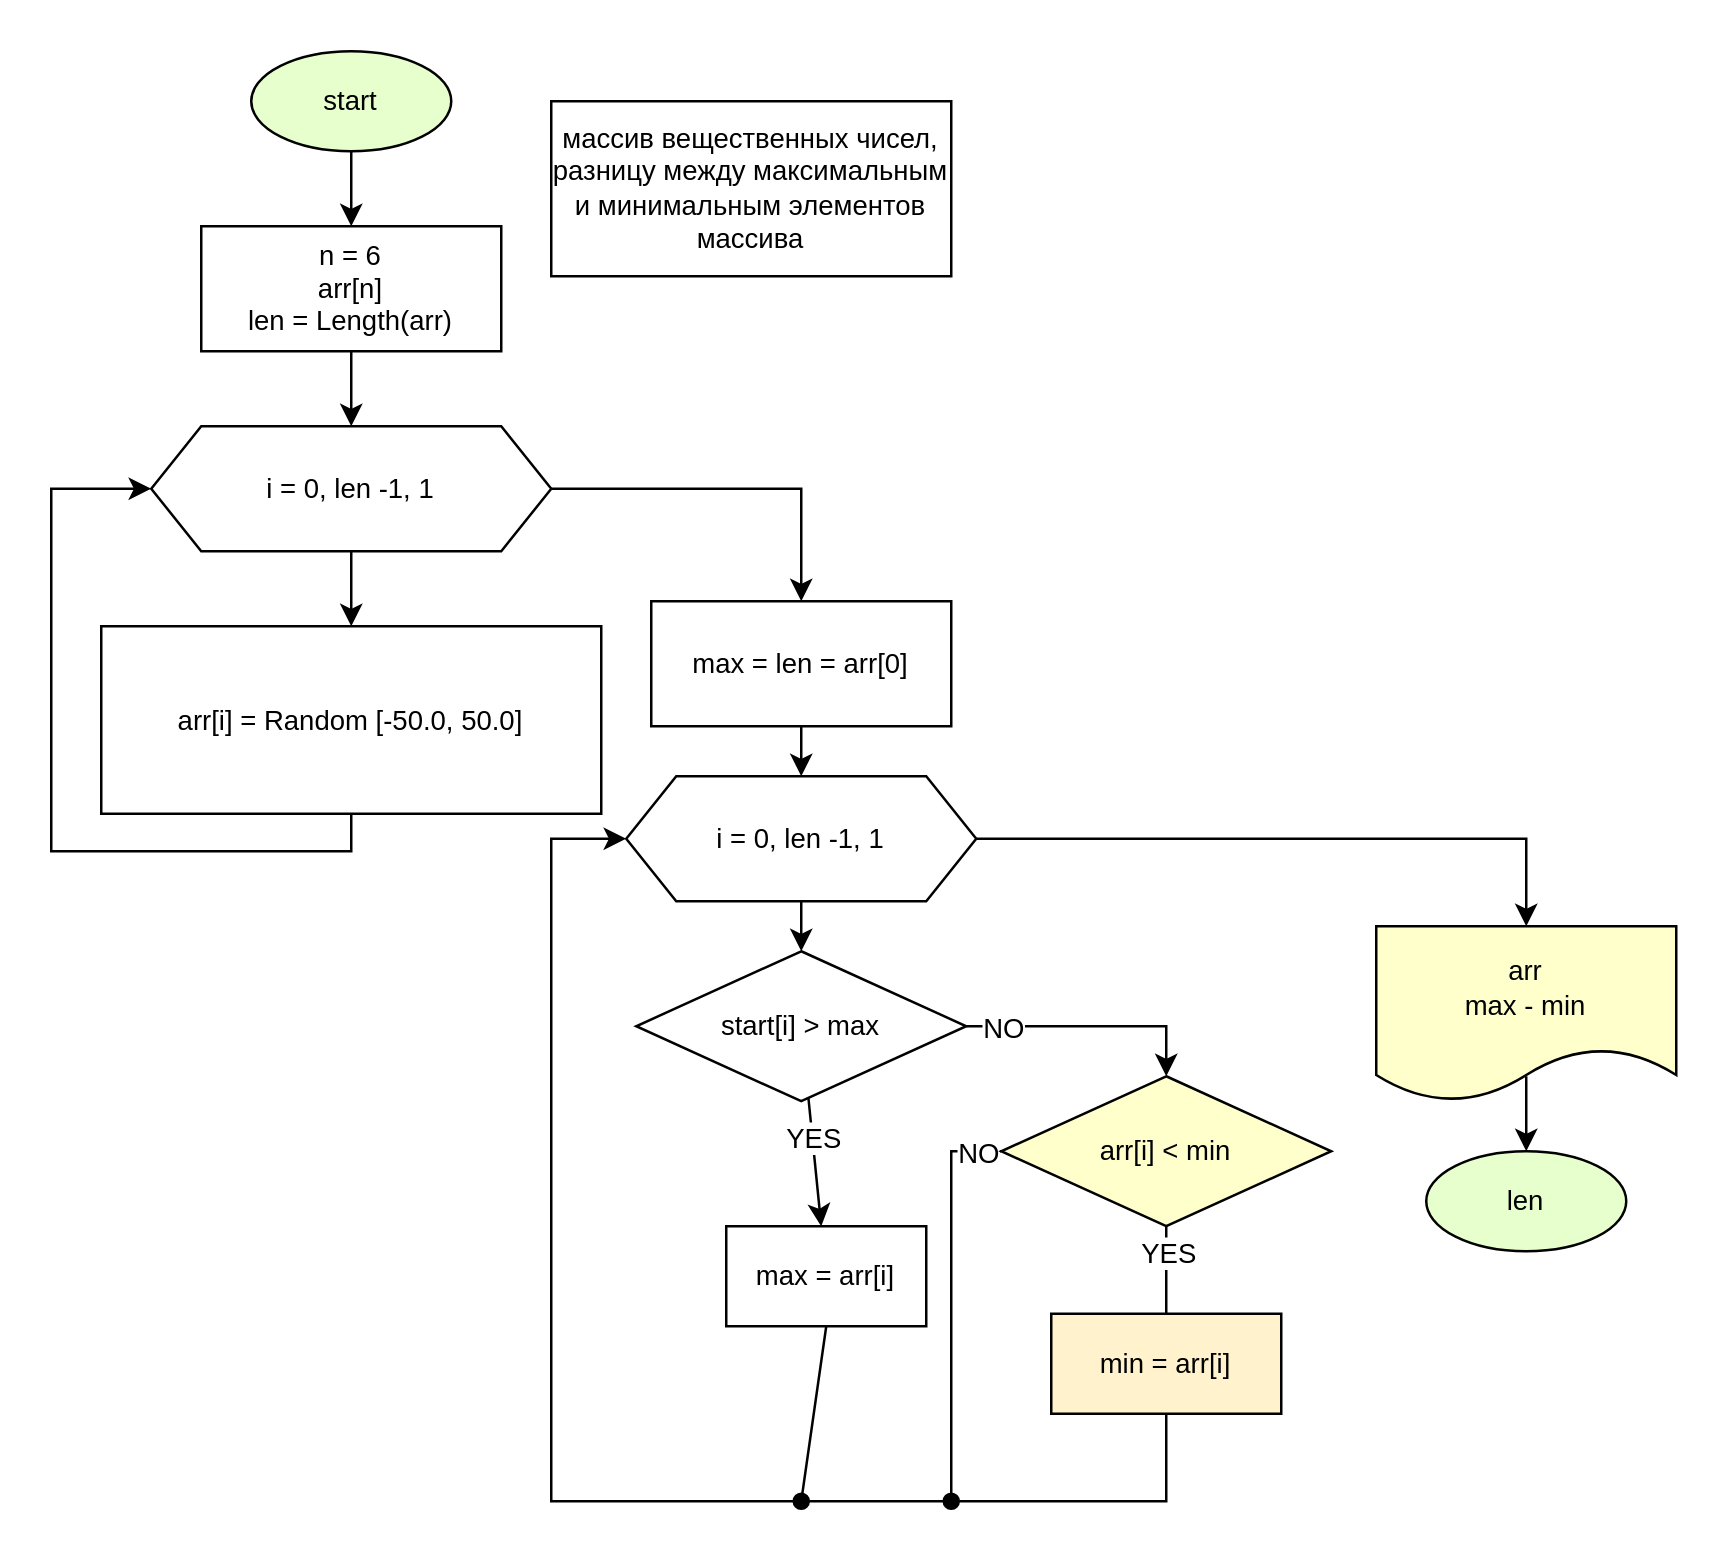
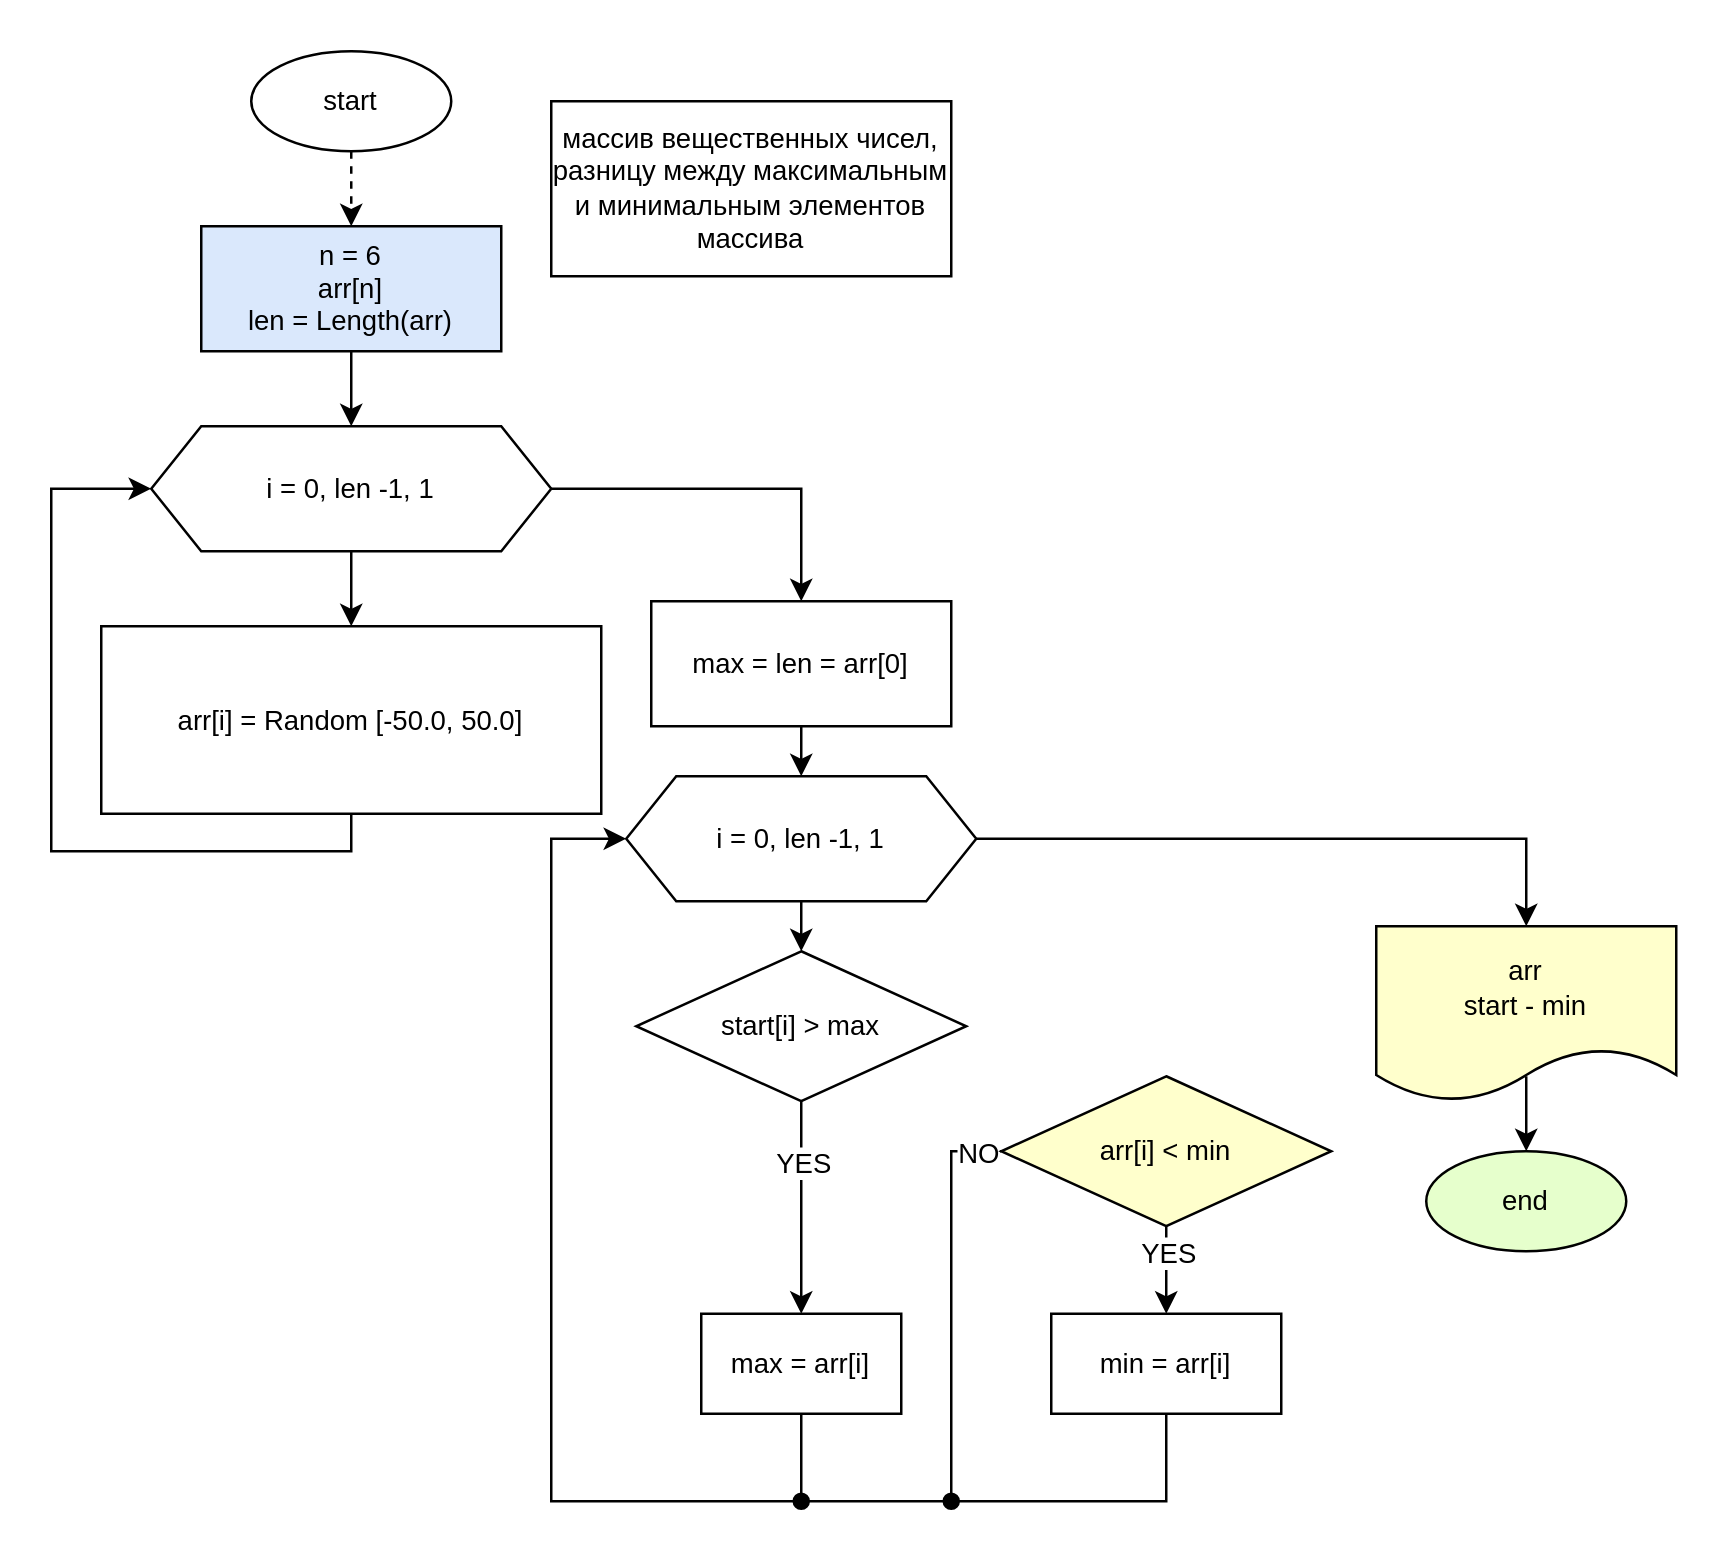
node "start": fillcolor #e6ffcc -> #ffffff
edge "start" -> "n = 6 arr[n] len = Length(arr)": style solid -> dashed
node "n = 6 arr[n] len = Length(arr)": fillcolor #ffffff -> #dae8fc
node "arr max - min": label "arr max - min" -> "arr start - min"
edge "start[i] > max" -> "arr[i] < min": removed, label "NO"
node "len": label "len" -> "end"
node "max = arr[i]": moved (826, 1276) -> (801, 1364)
edge "arr[i] < min" -- "min = arr[i]": arrowhead none -> classic
node "min = arr[i]": fillcolor #fff2cc -> #ffffff
